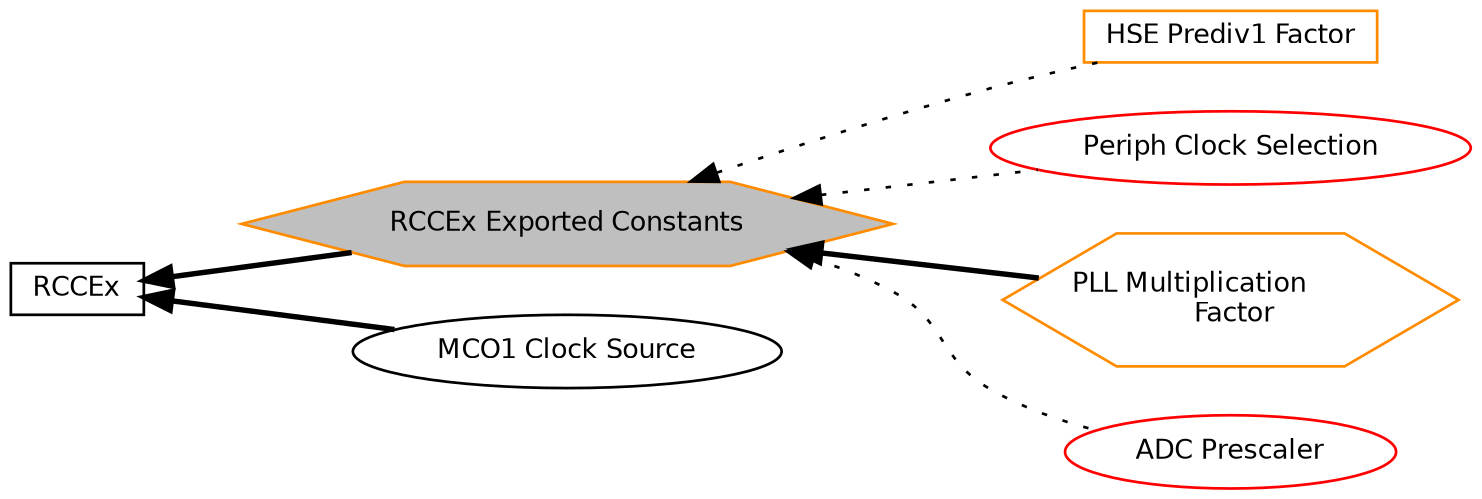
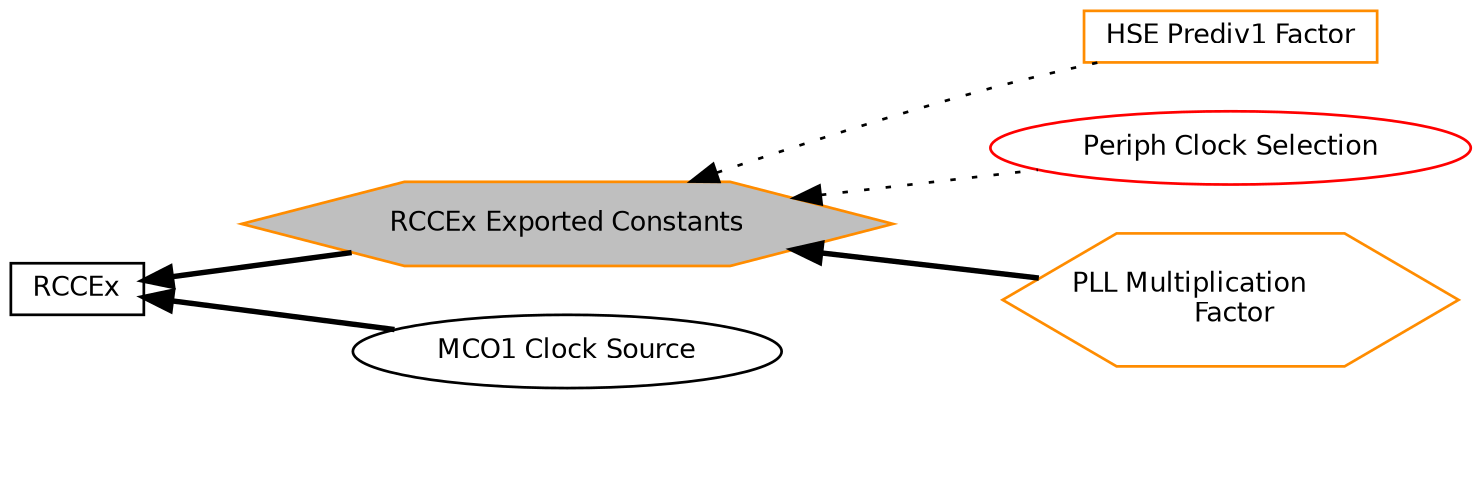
node "ADC Prescaler": removed
